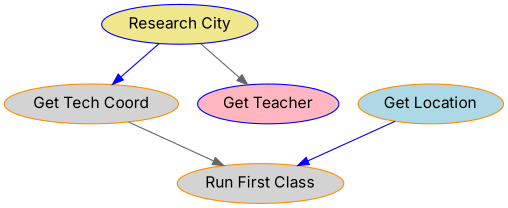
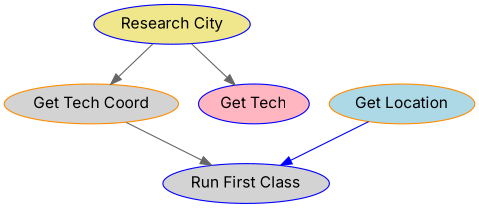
edge "Research City" -> "Get Tech Coord": color blue -> gray40
node "Get Teacher": label "Get Teacher" -> "Get Tech"
node "Run First Class": color darkorange -> blue
